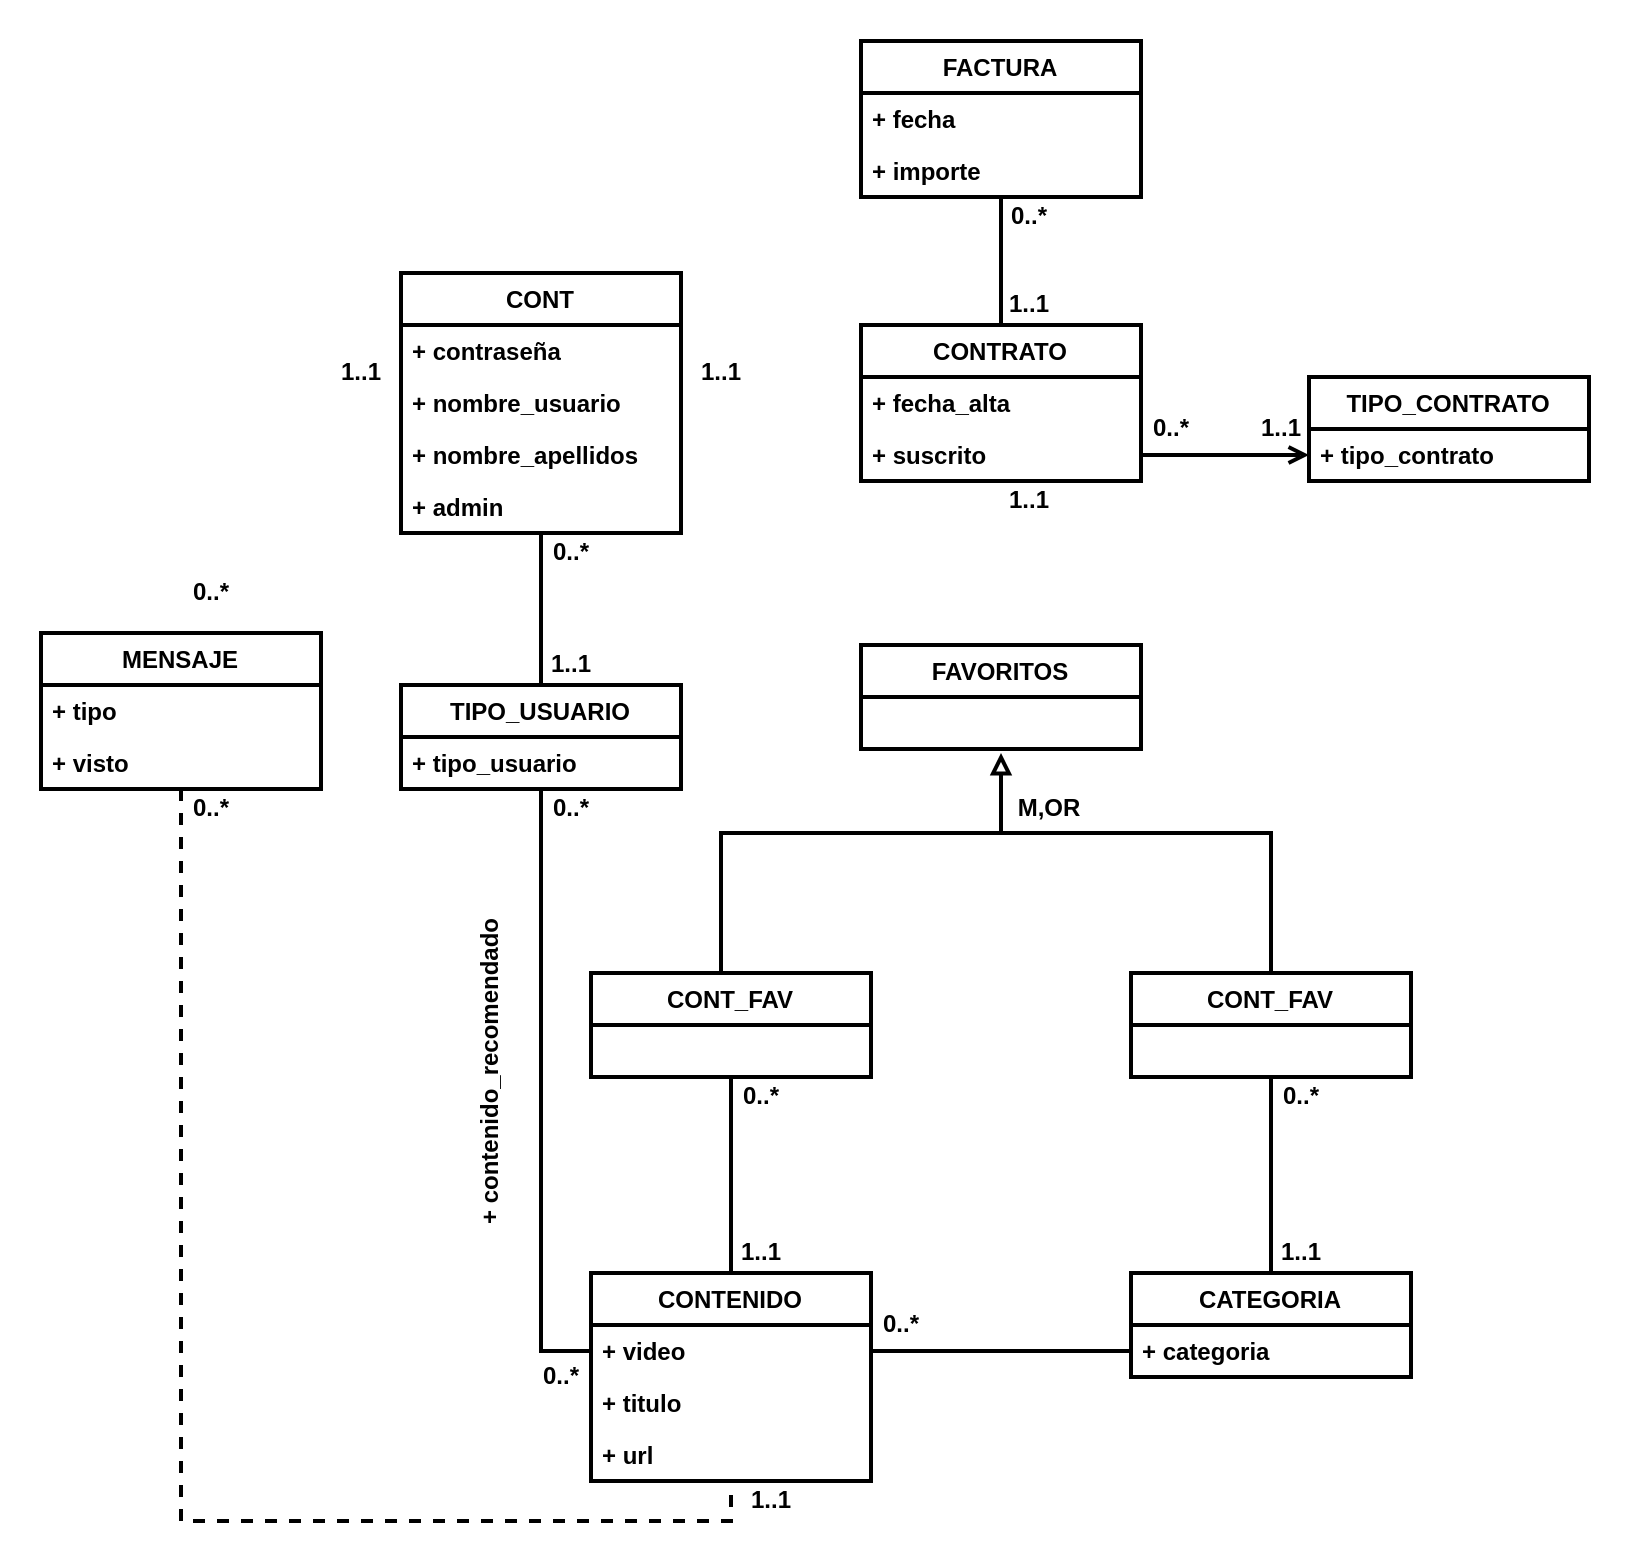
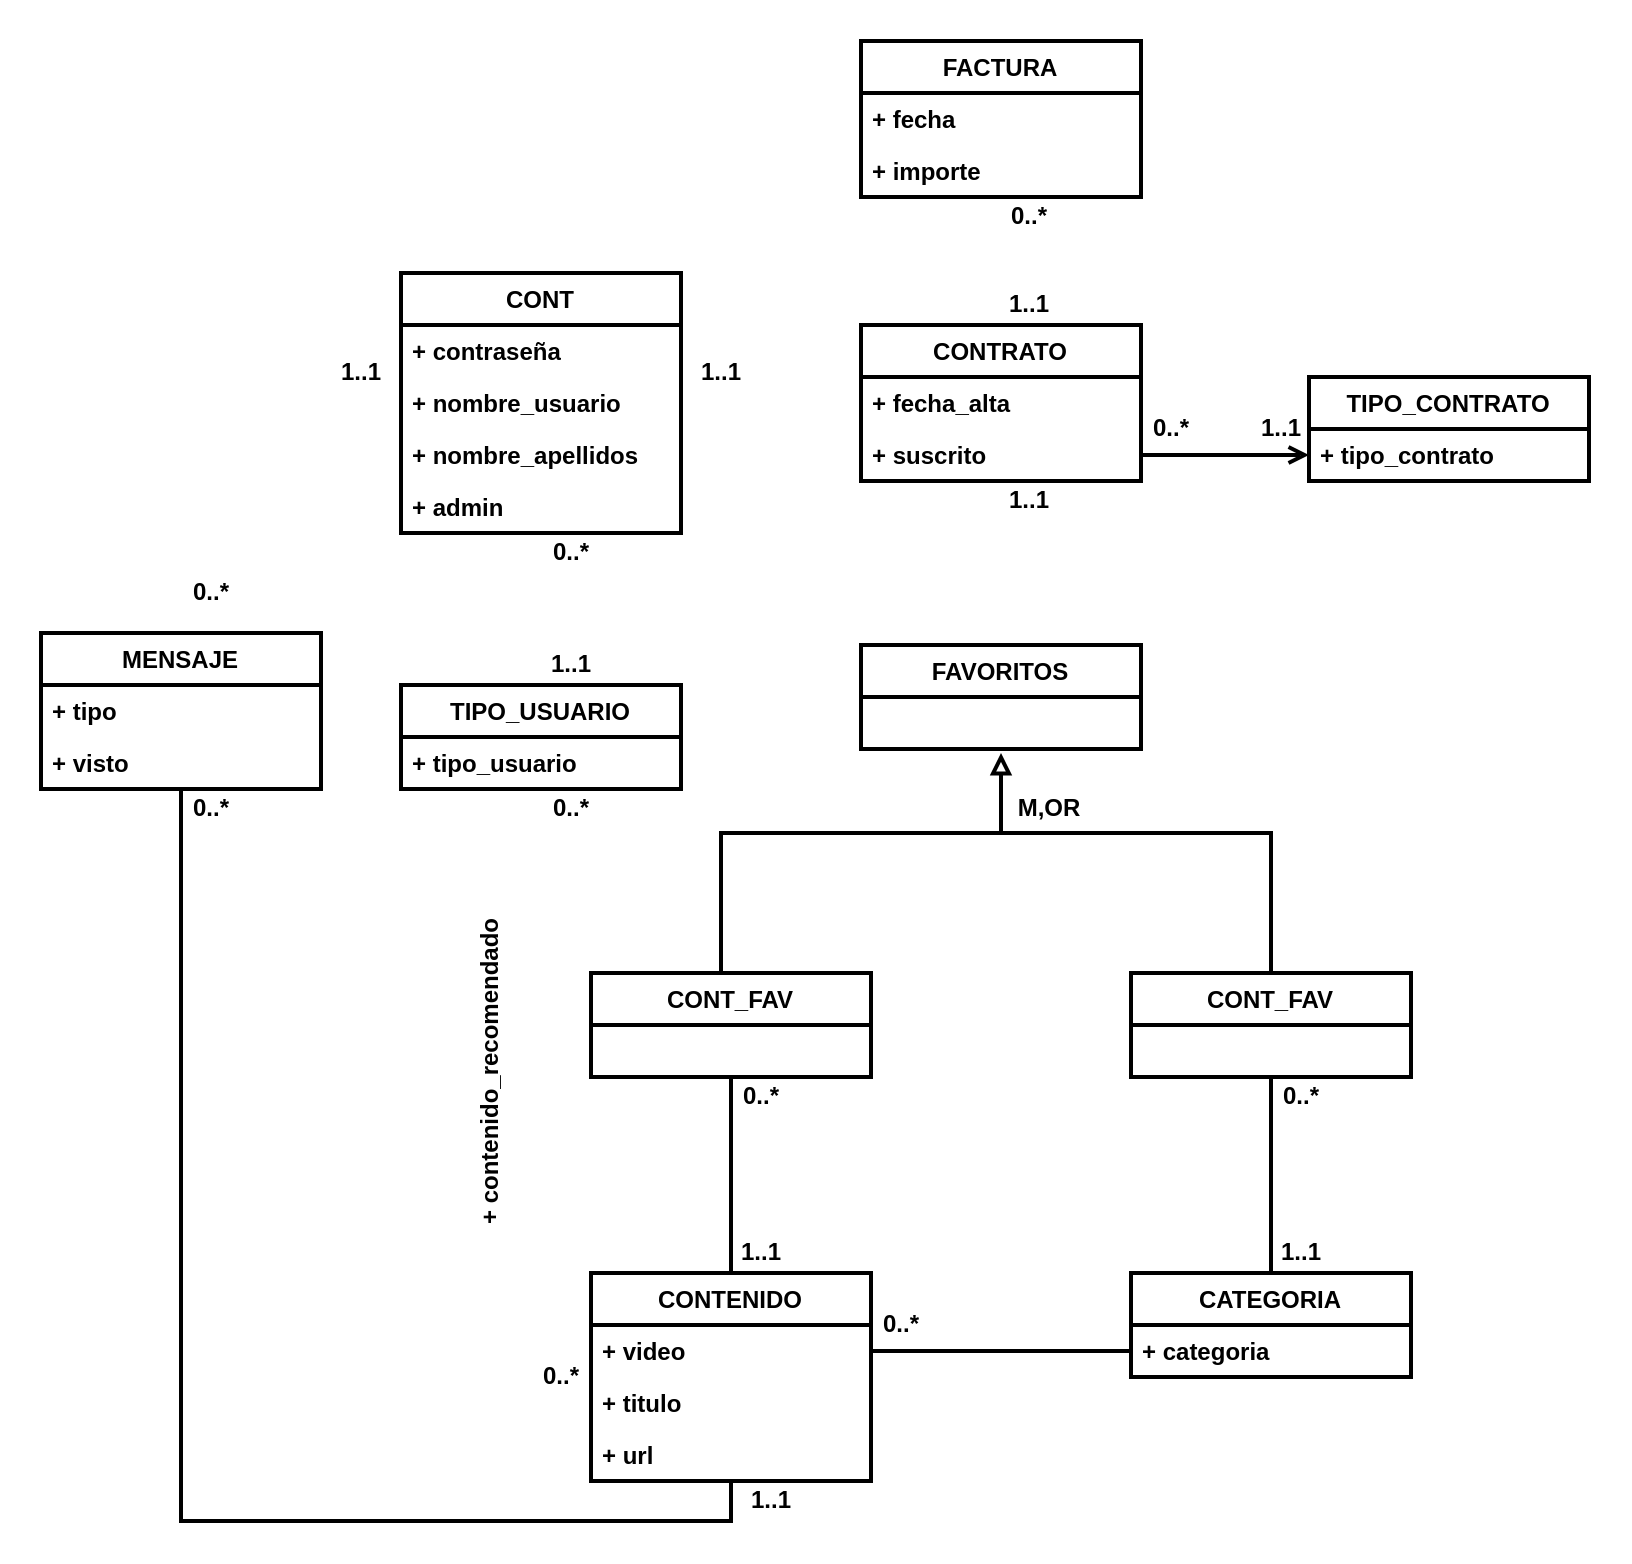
edge "FACTURA" -- "CONTRATO": removed
edge "CONT" -- "TIPO_USUARIO": removed
edge "TIPO_USUARIO" -- "+ video": removed
edge "MENSAJE" -- "CONTENIDO": style dashed -> solid
